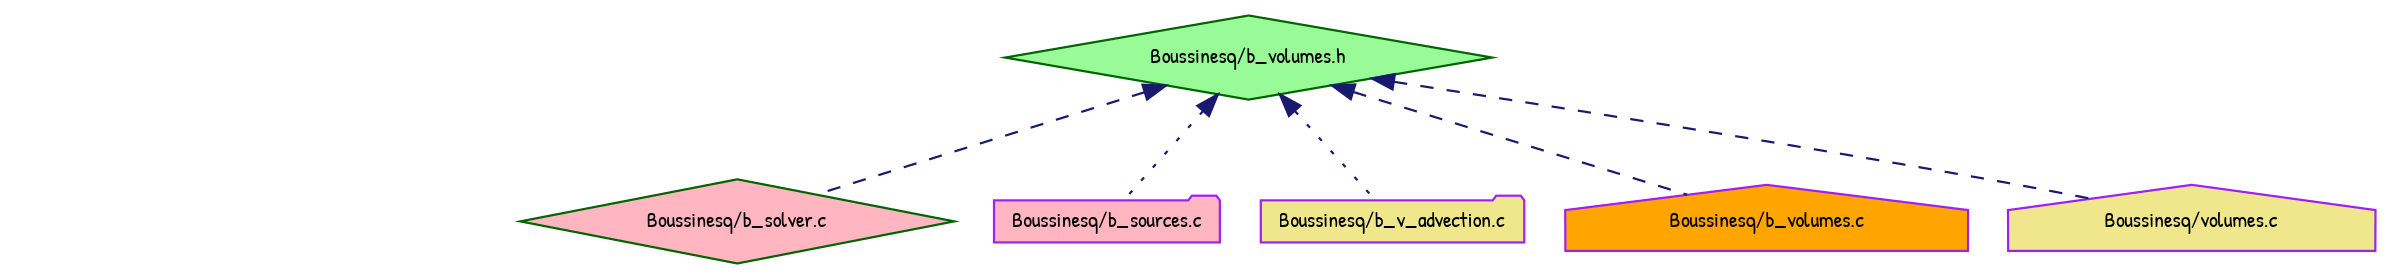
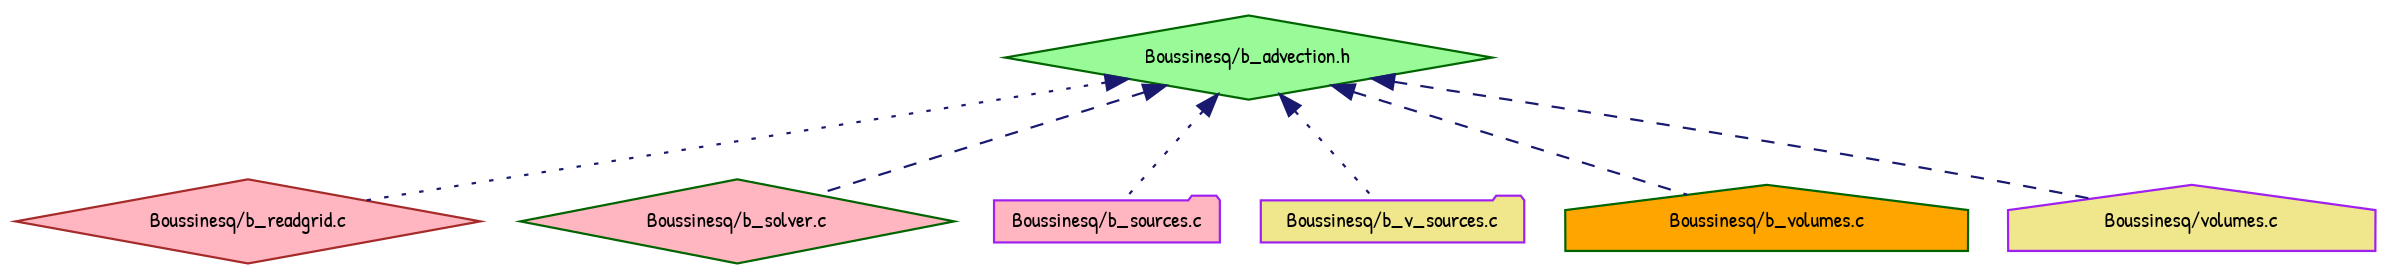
node "Boussinesq/b_volumes.h": label "Boussinesq/b_volumes.h" -> "Boussinesq/b_advection.h"
node "Boussinesq/b_readgrid.c": added
node "Boussinesq/b_v_advection.c": label "Boussinesq/b_v_advection.c" -> "Boussinesq/b_v_sources.c"
node "Boussinesq/b_volumes.c": color purple -> darkgreen
